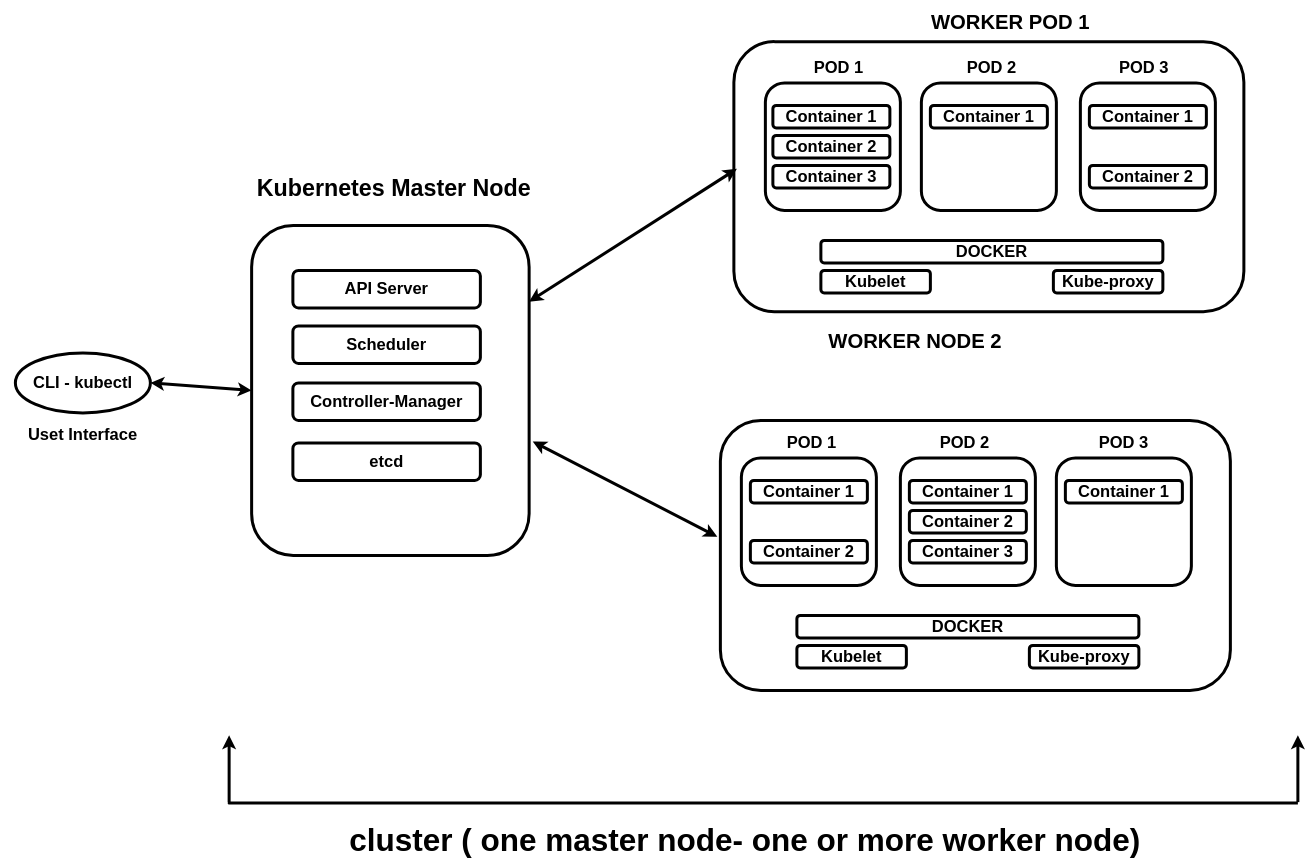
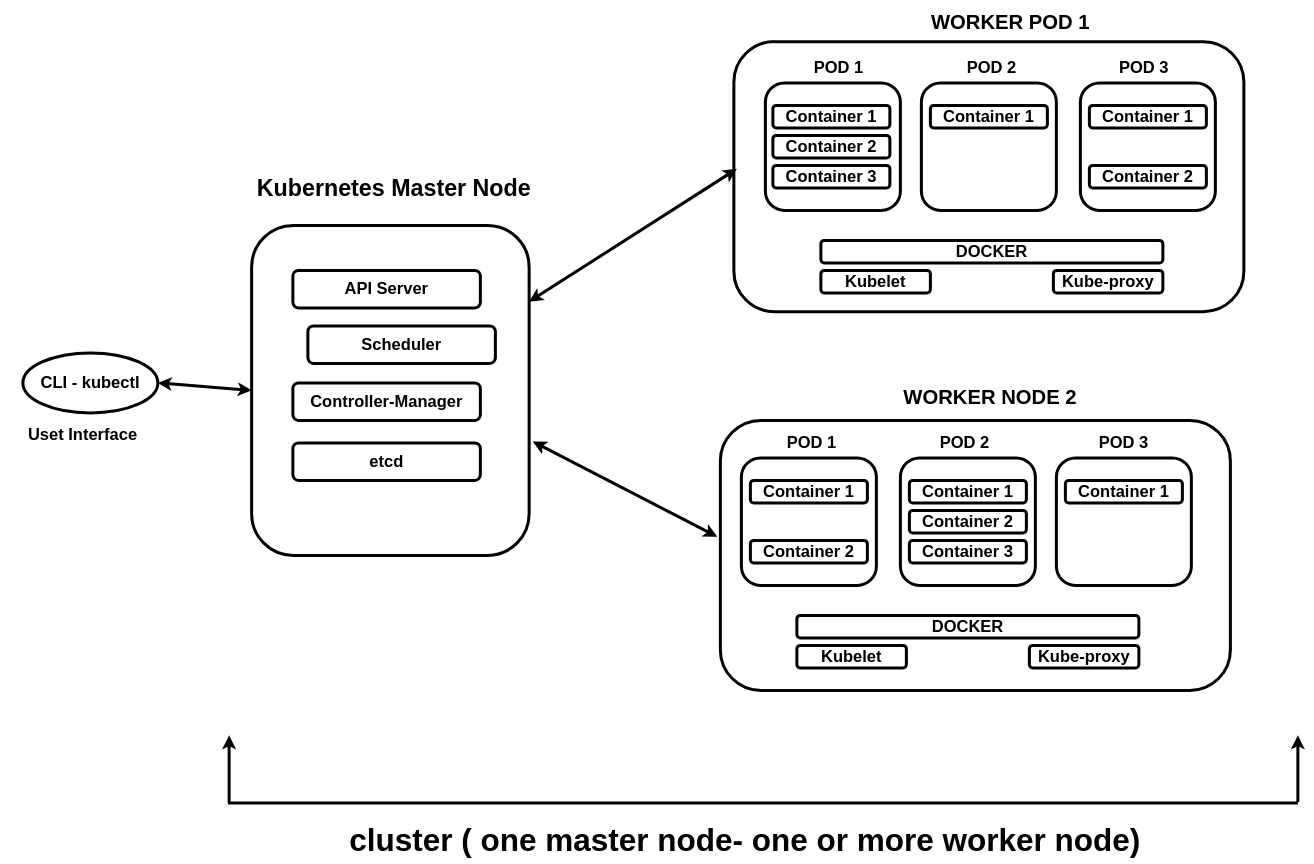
node "WORKER NODE 2": moved (915, 342) -> (990, 398)
node "Scheduler": moved (387, 345) -> (402, 345)
node "CLI - kubectl": moved (83, 383) -> (90, 383)
